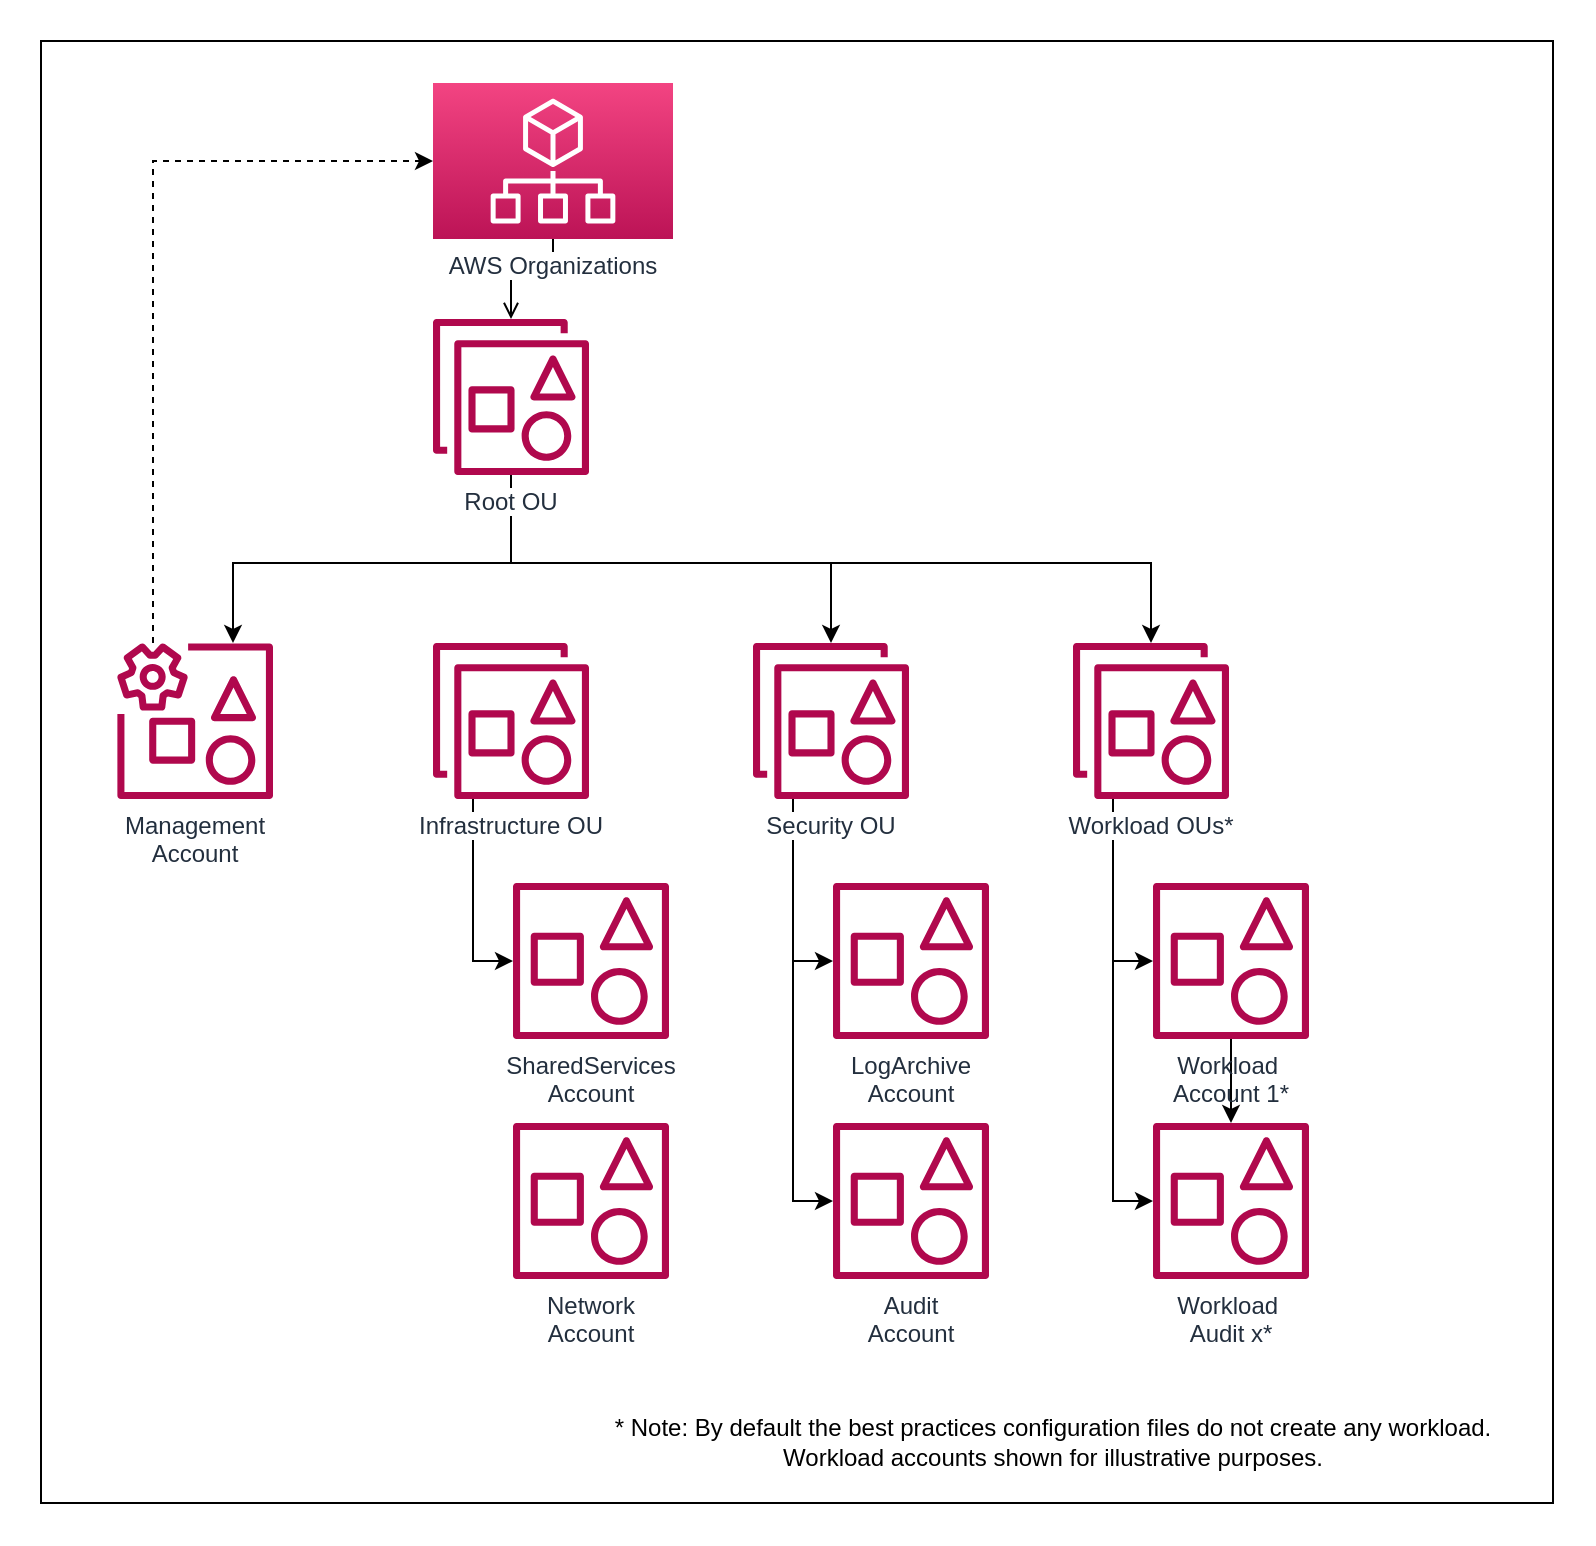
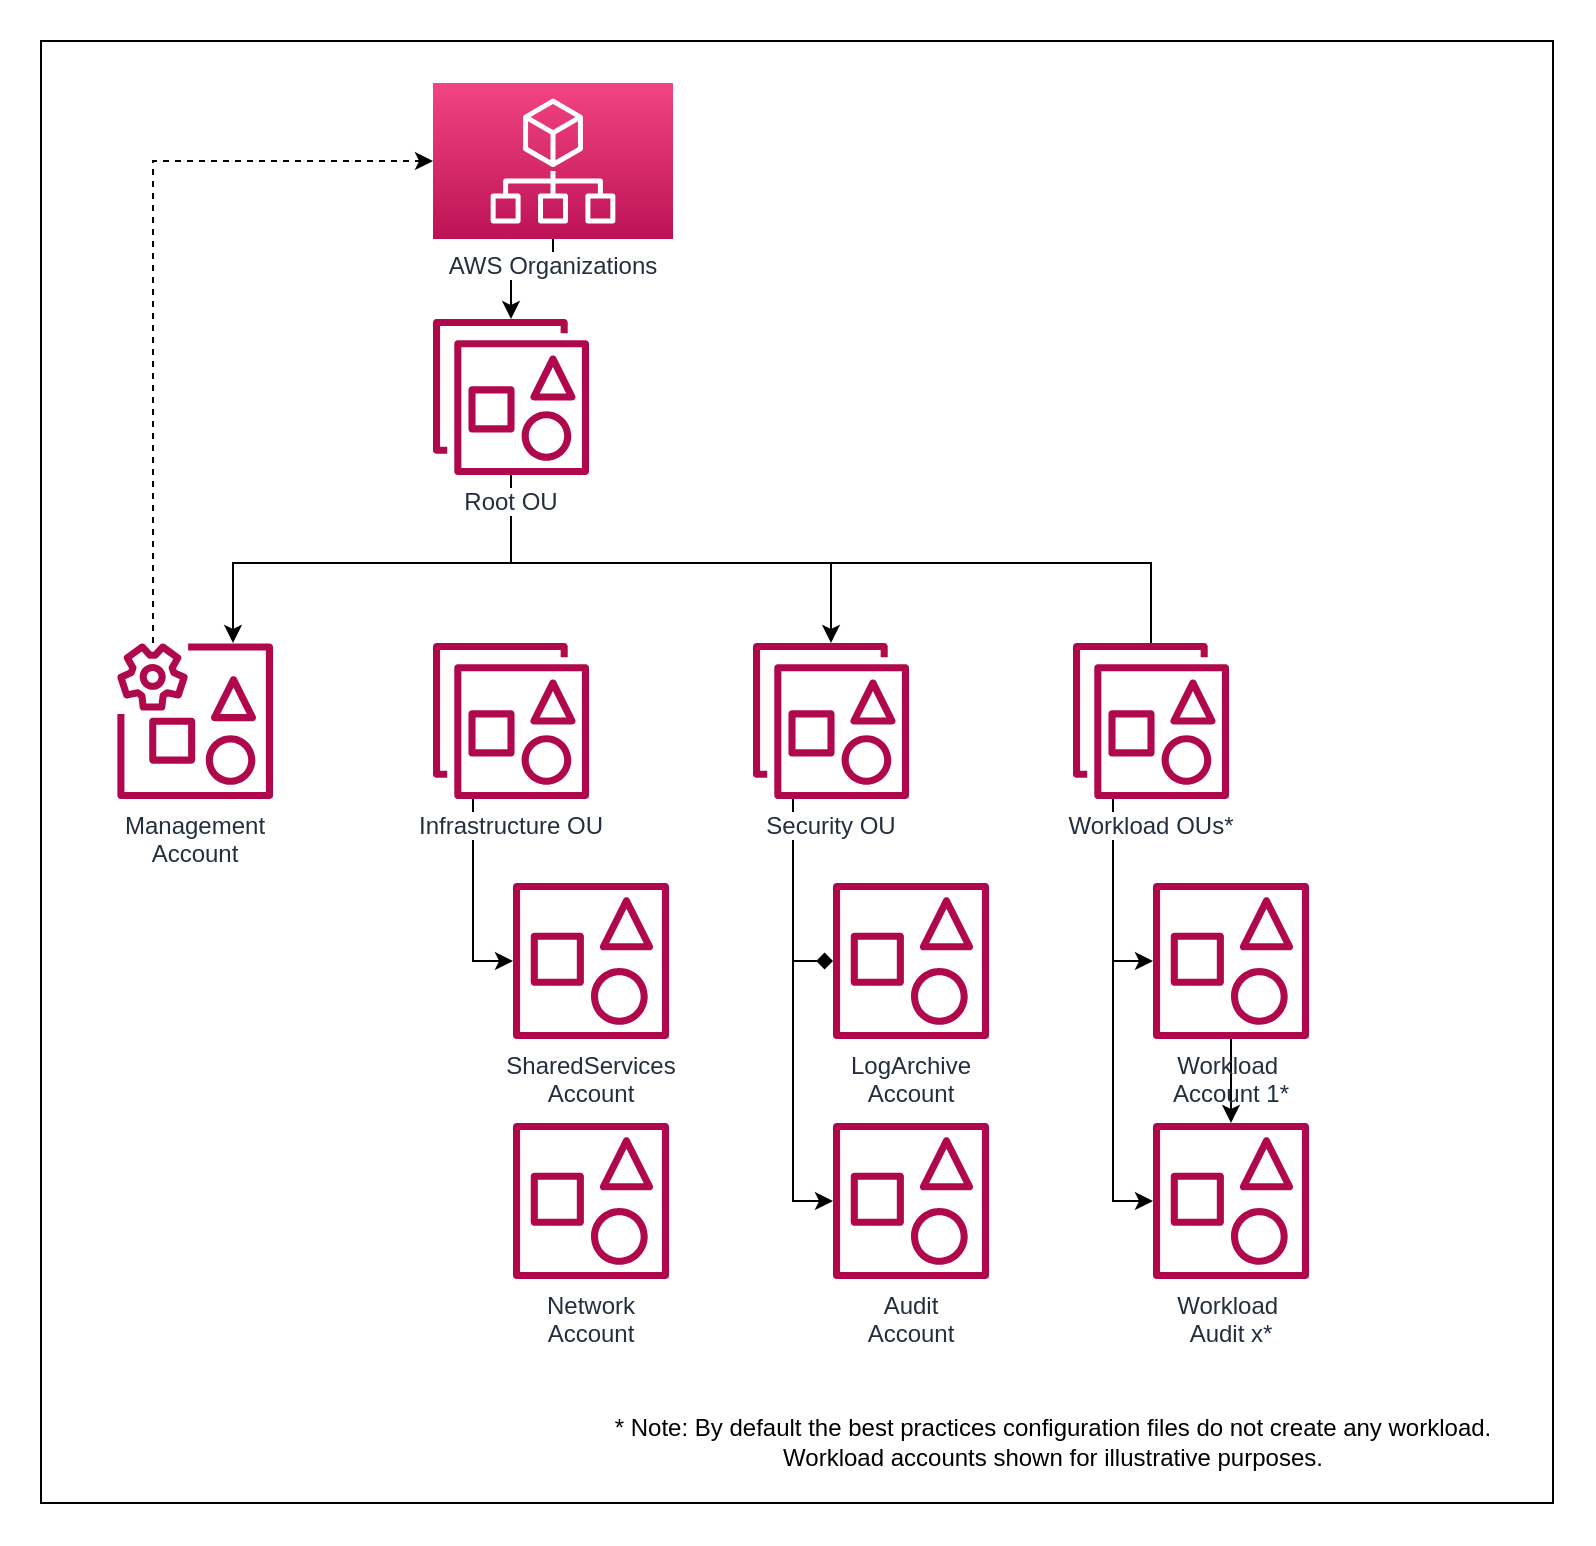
edge "AWS Organizations" -> "Root OU": arrowhead open -> classic
edge "Root OU" -> "Workload OUs*": arrowhead classic -> none
edge "Security OU" -> "LogArchive Account": arrowhead classic -> diamond
